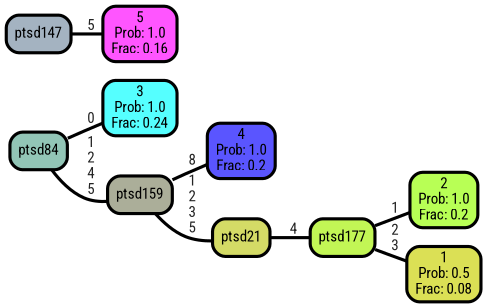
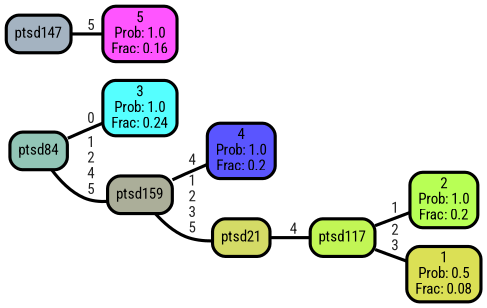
edge "4 Prob: 1.0 Frac: 0.2" -- "ptsd159": label " 8" -> " 4"
node "ptsd177": label "ptsd177" -> "ptsd117"
